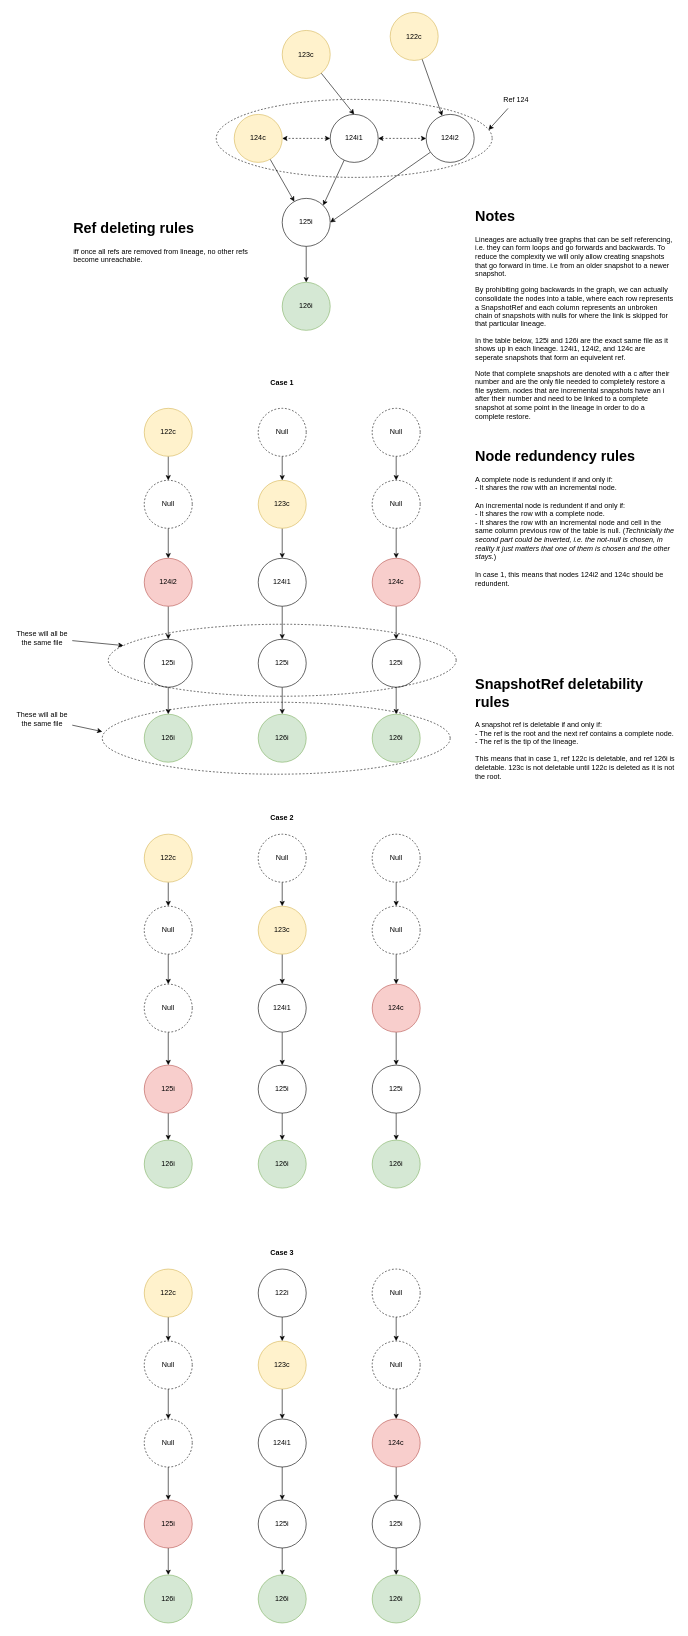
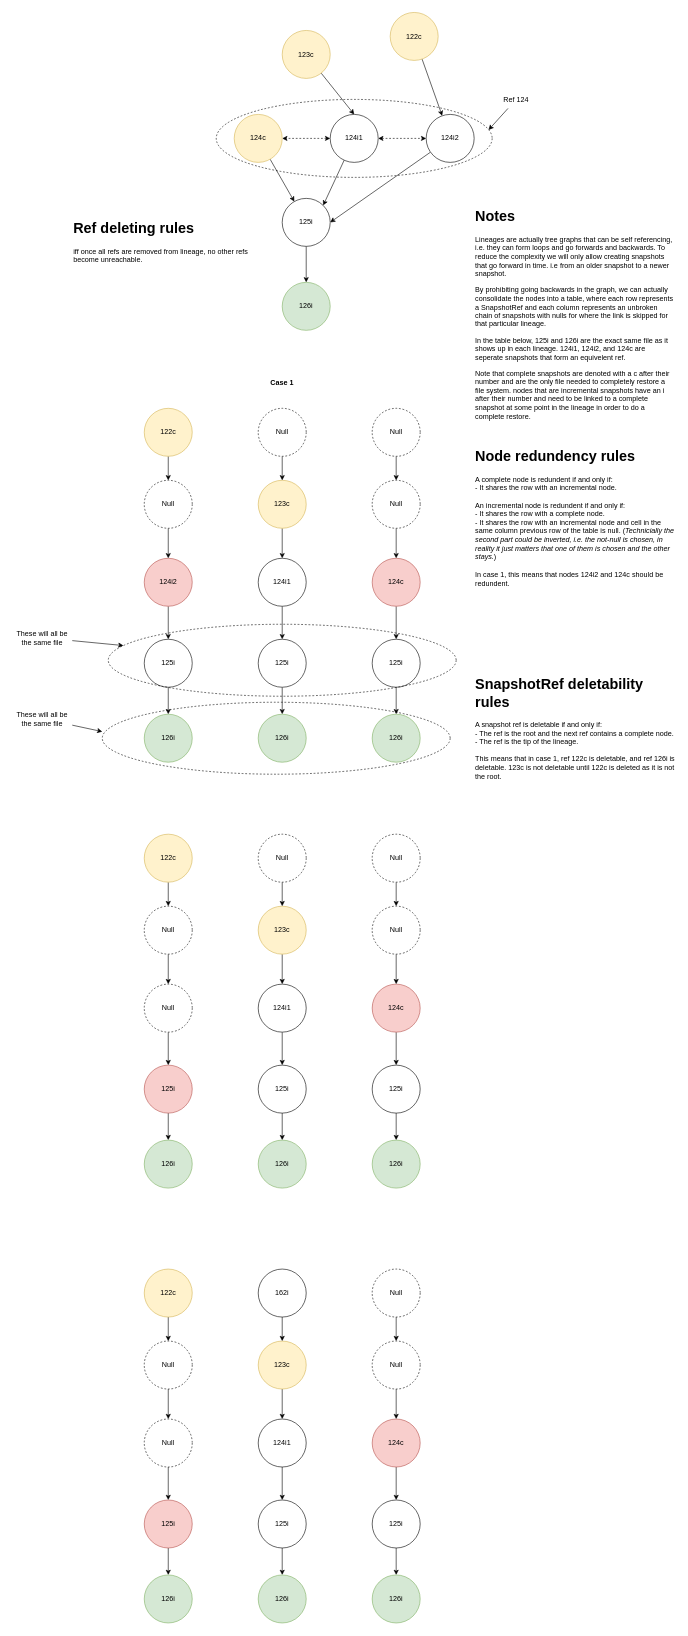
node "Case 2": removed
node "Case 3": removed
node "122i": label "122i" -> "162i"
